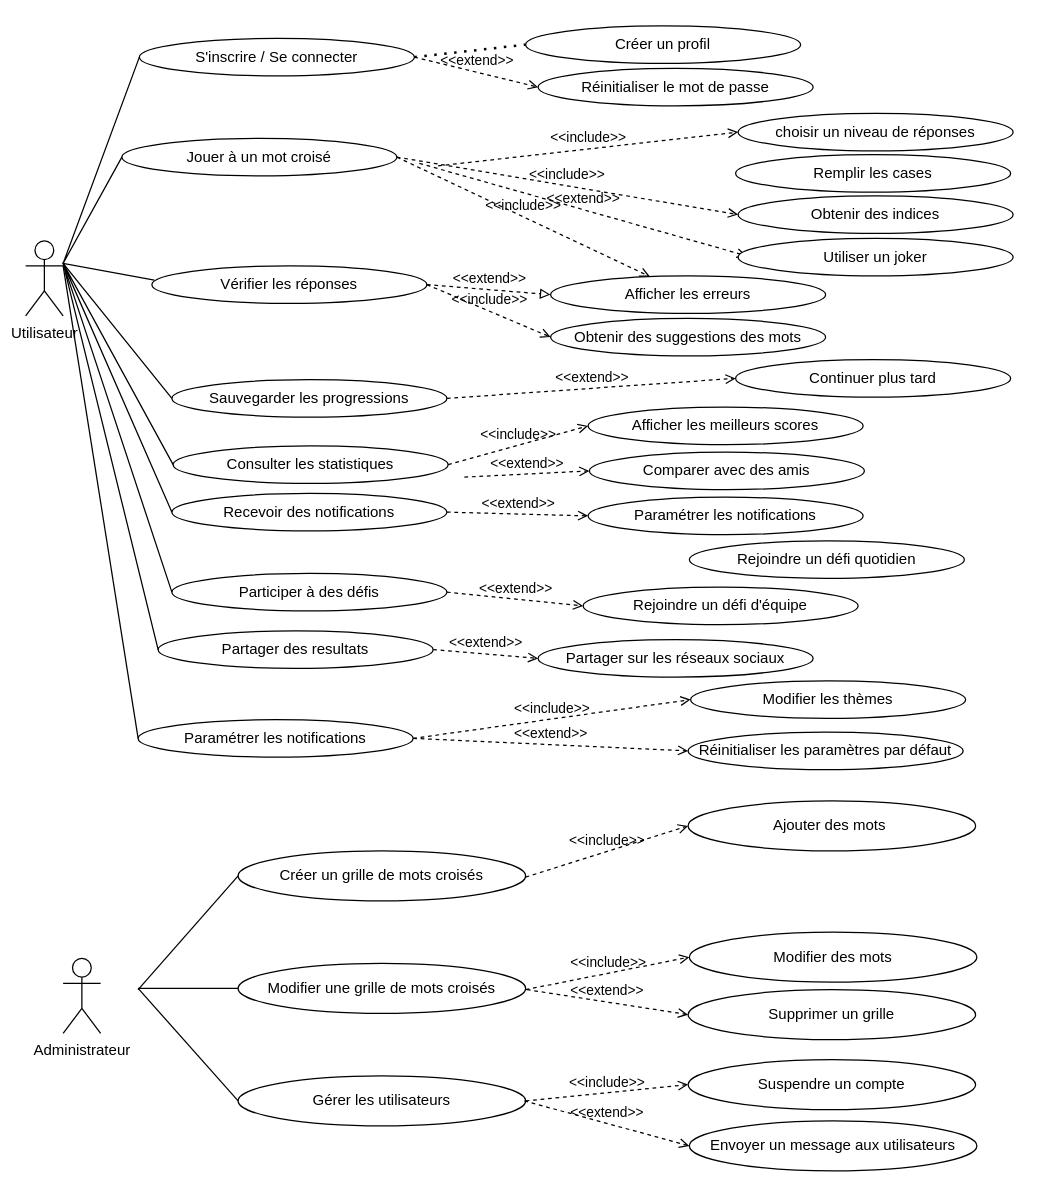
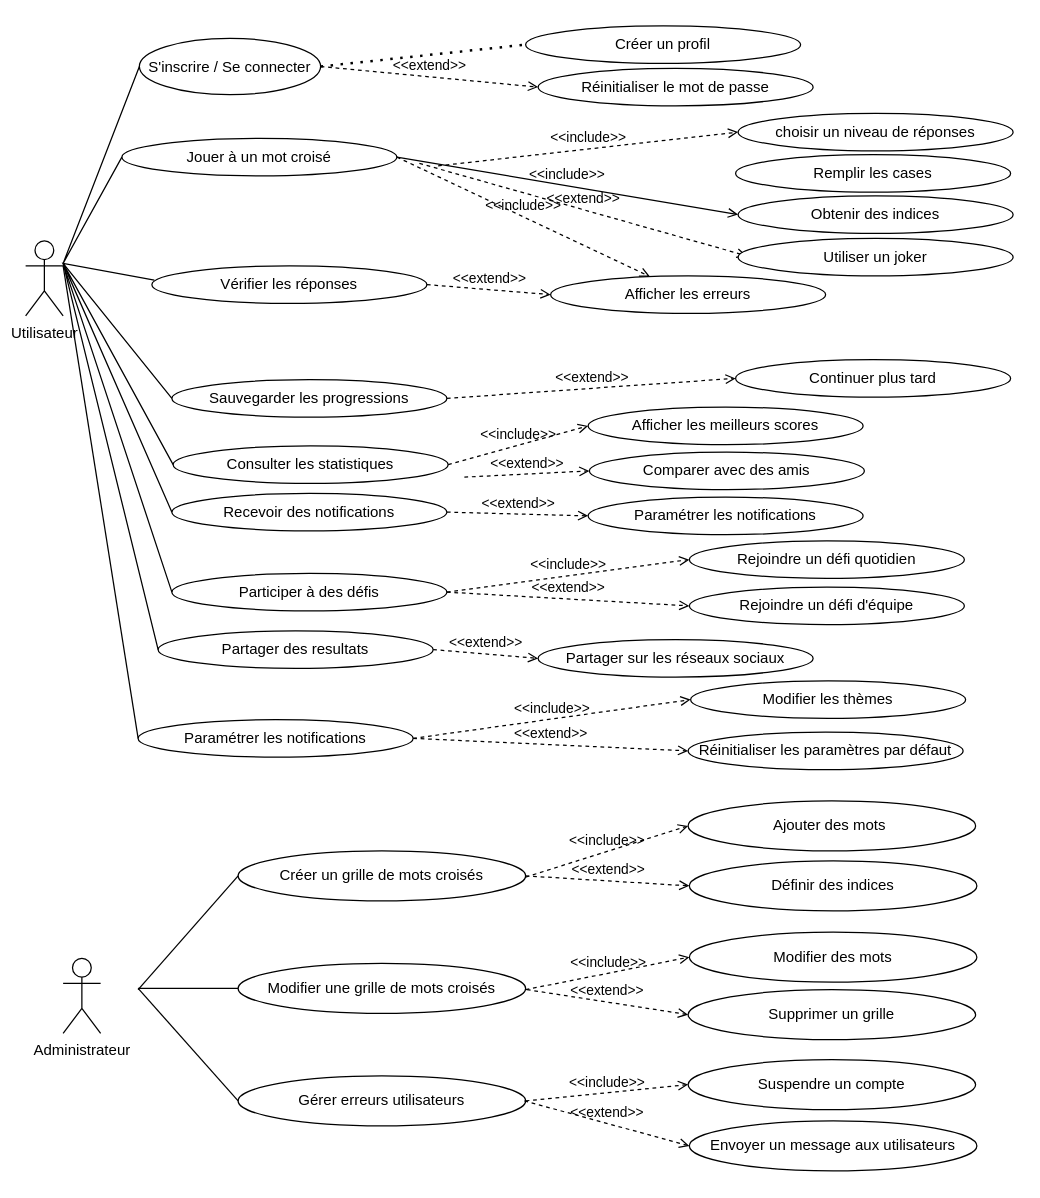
node "S'inscrire / Se connecter": size 275x38 -> 181x56
edge "Jouer à un mot croisé" -> "Obtenir des indices": style dashed -> solid
edge "Vérifier les réponses" -> "Afficher les erreurs": arrowhead block -> open
edge "Vérifier les réponses" -> "Obtenir des suggestions des mots": removed, label "<<include>>"
node "Obtenir des suggestions des mots": removed
edge "Participer à des défis" -> "Rejoindre un défi quotidien": added, label "<<include>>"
node "Rejoindre un défi d'équipe": moved (721, 606) -> (827, 606)
edge "Créer un grille de mots croisés" -> "Définir des indices": added, label "<<extend>>"
node "Définir des indices": added
node "Gérer les utilisateurs": label "Gérer les utilisateurs" -> "Gérer erreurs utilisateurs"
